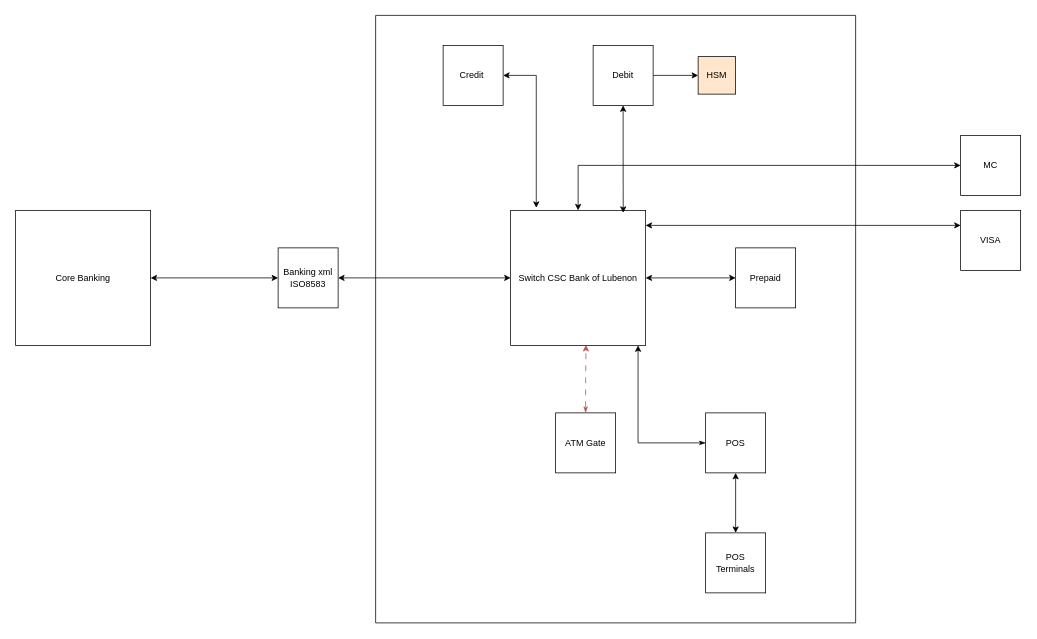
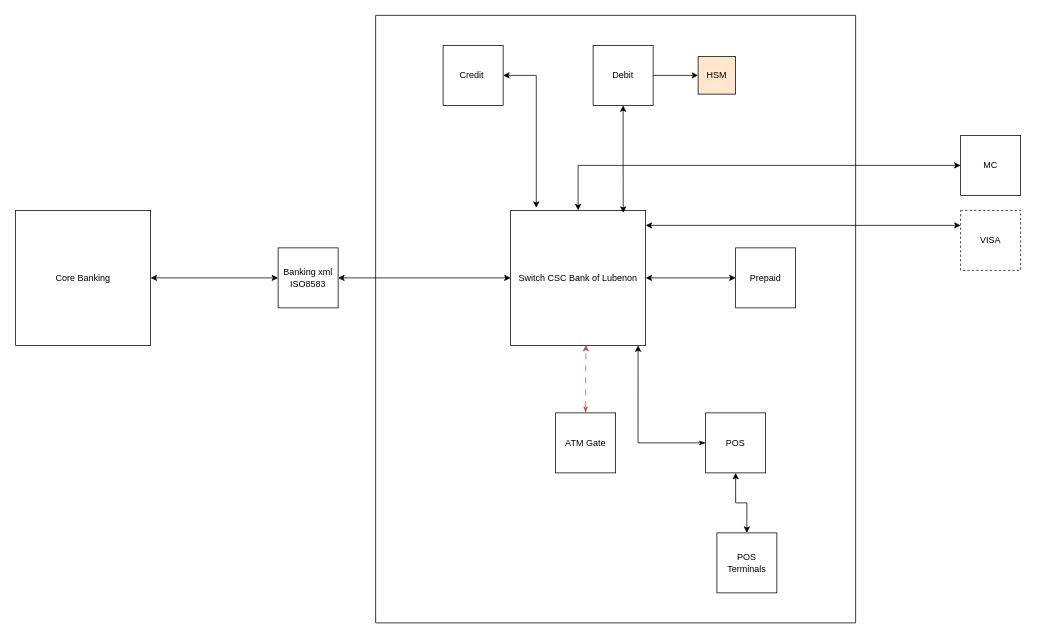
node "VISA": style solid -> dashed
node "POS Terminals": moved (735, 563) -> (747, 563)
